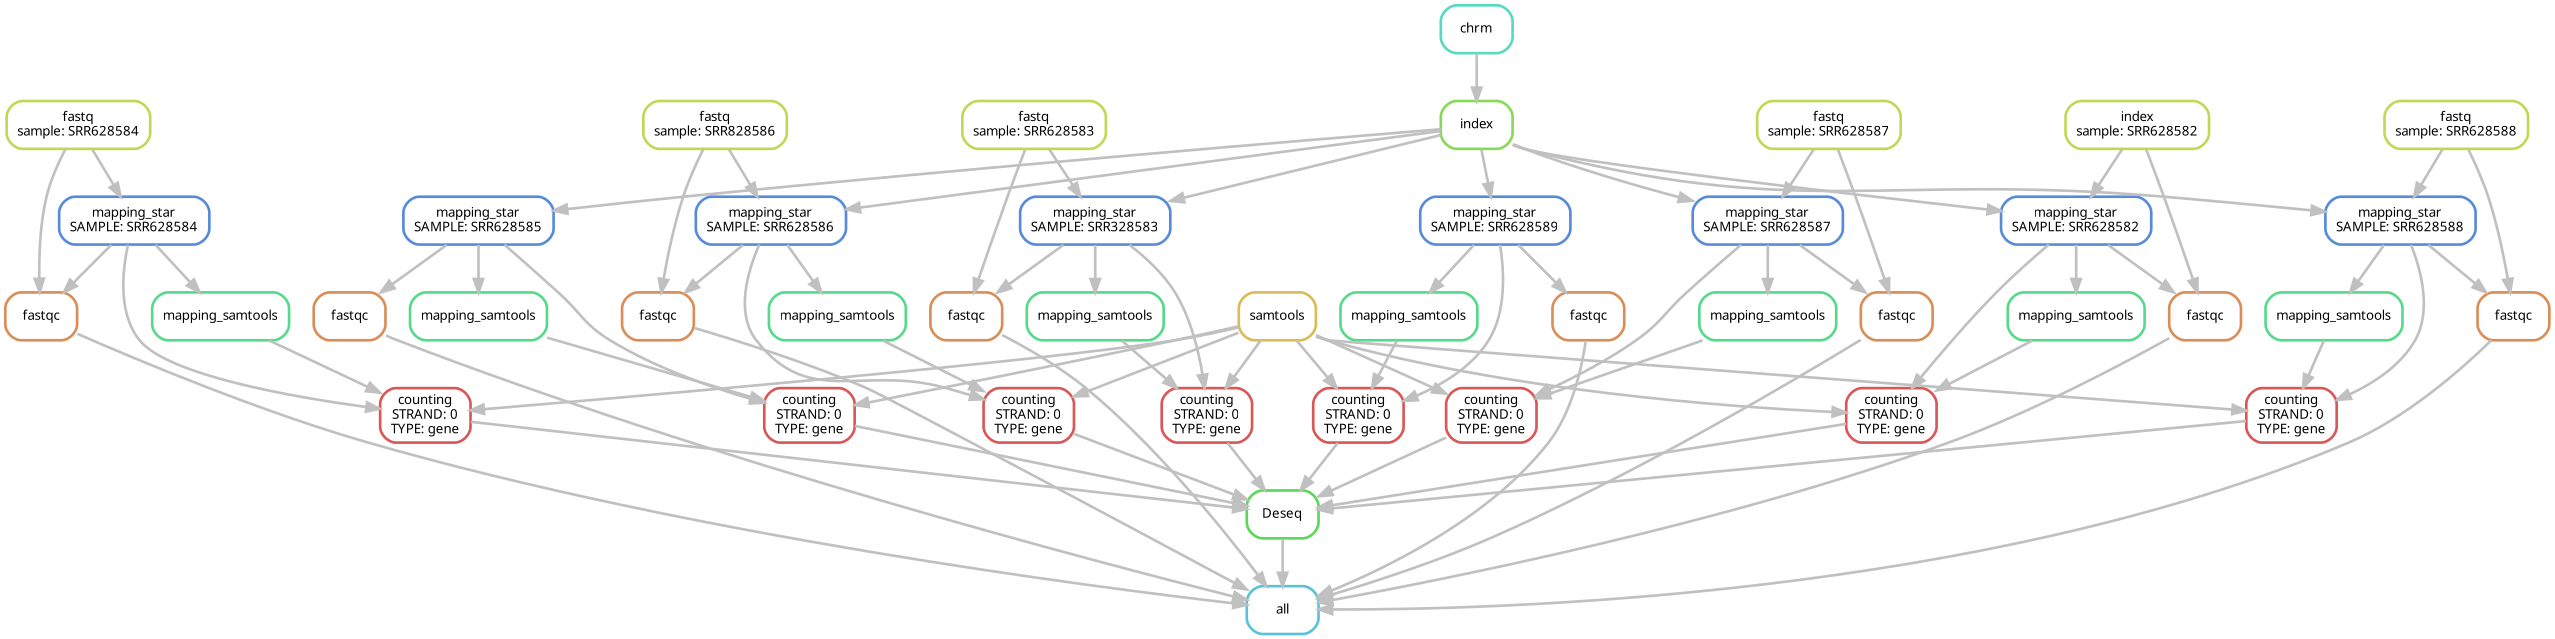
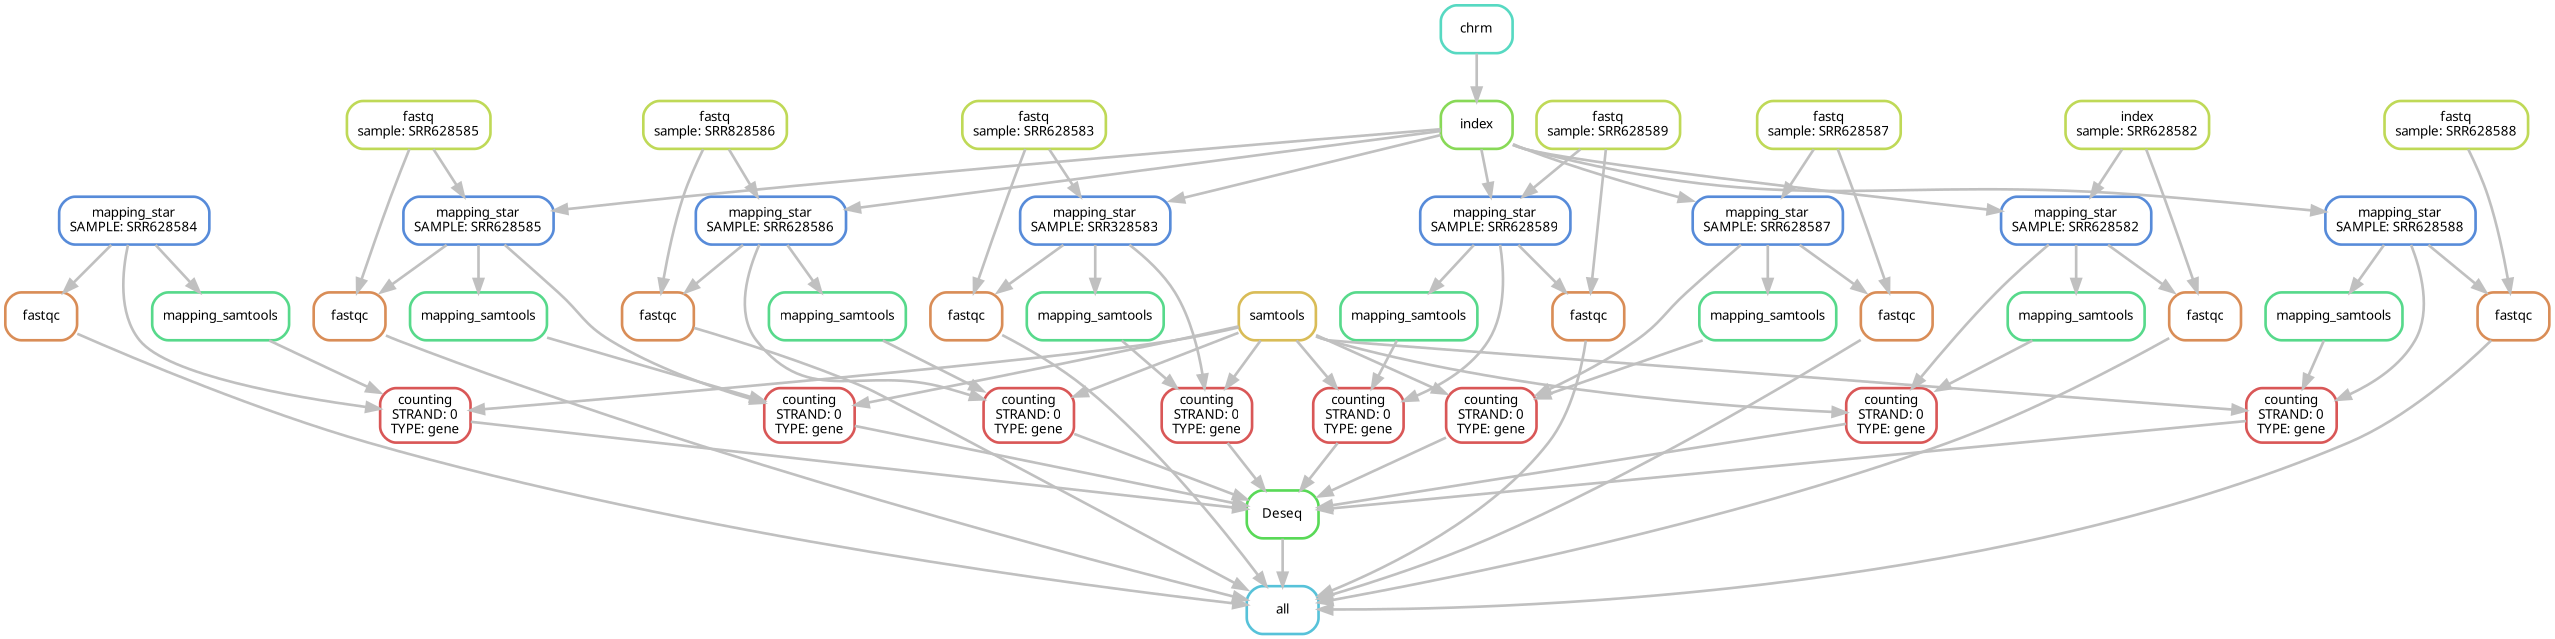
node "fastq sample: SRR628584": removed
node "fastq sample: SRR628585": added
node "fastq sample: SRR628589": added
edge "fastq sample: SRR628588" -> "mapping_star SAMPLE: SRR628588": removed
